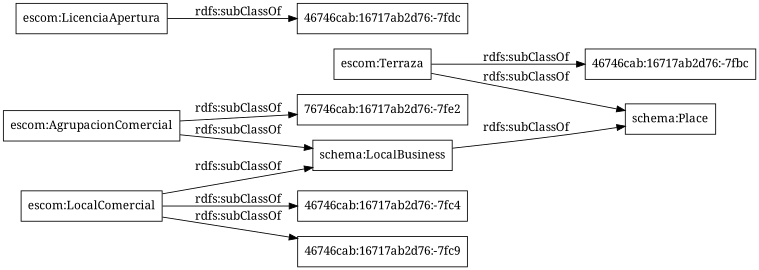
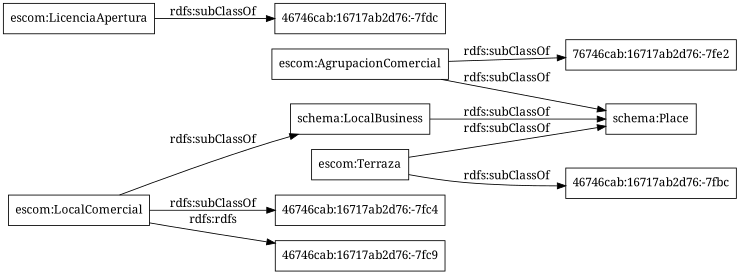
edge "escom:AgrupacionComercial" -> "schema:LocalBusiness": now "escom:AgrupacionComercial" -> "schema:Place"
edge "escom:LocalComercial" -> "46746cab:16717ab2d76:-7fc9": label "rdfs:subClassOf" -> "rdfs:rdfs"
